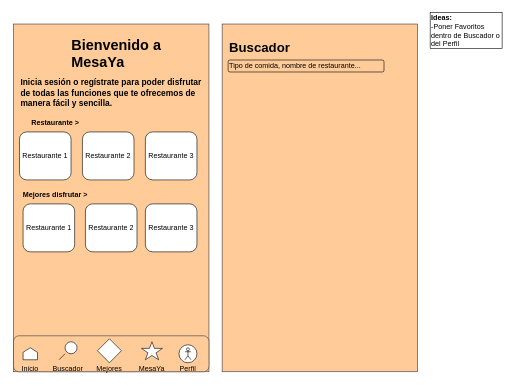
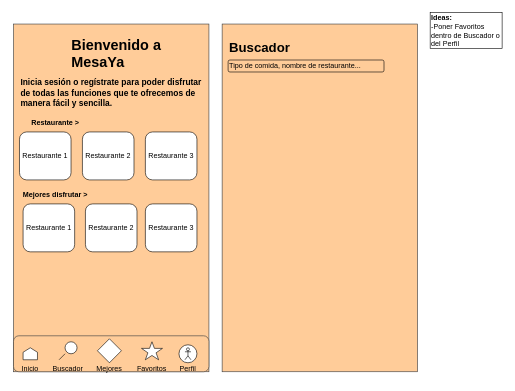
node "MesaYa": label "MesaYa" -> "Favoritos"
